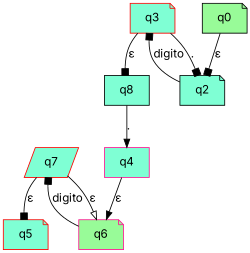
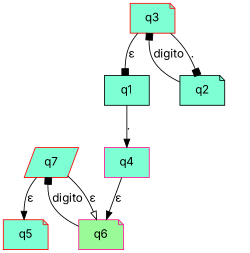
node "q0": removed
node "q8": label "q8" -> "q1"
edge "q7" -> "q5": arrowhead box -> normal
